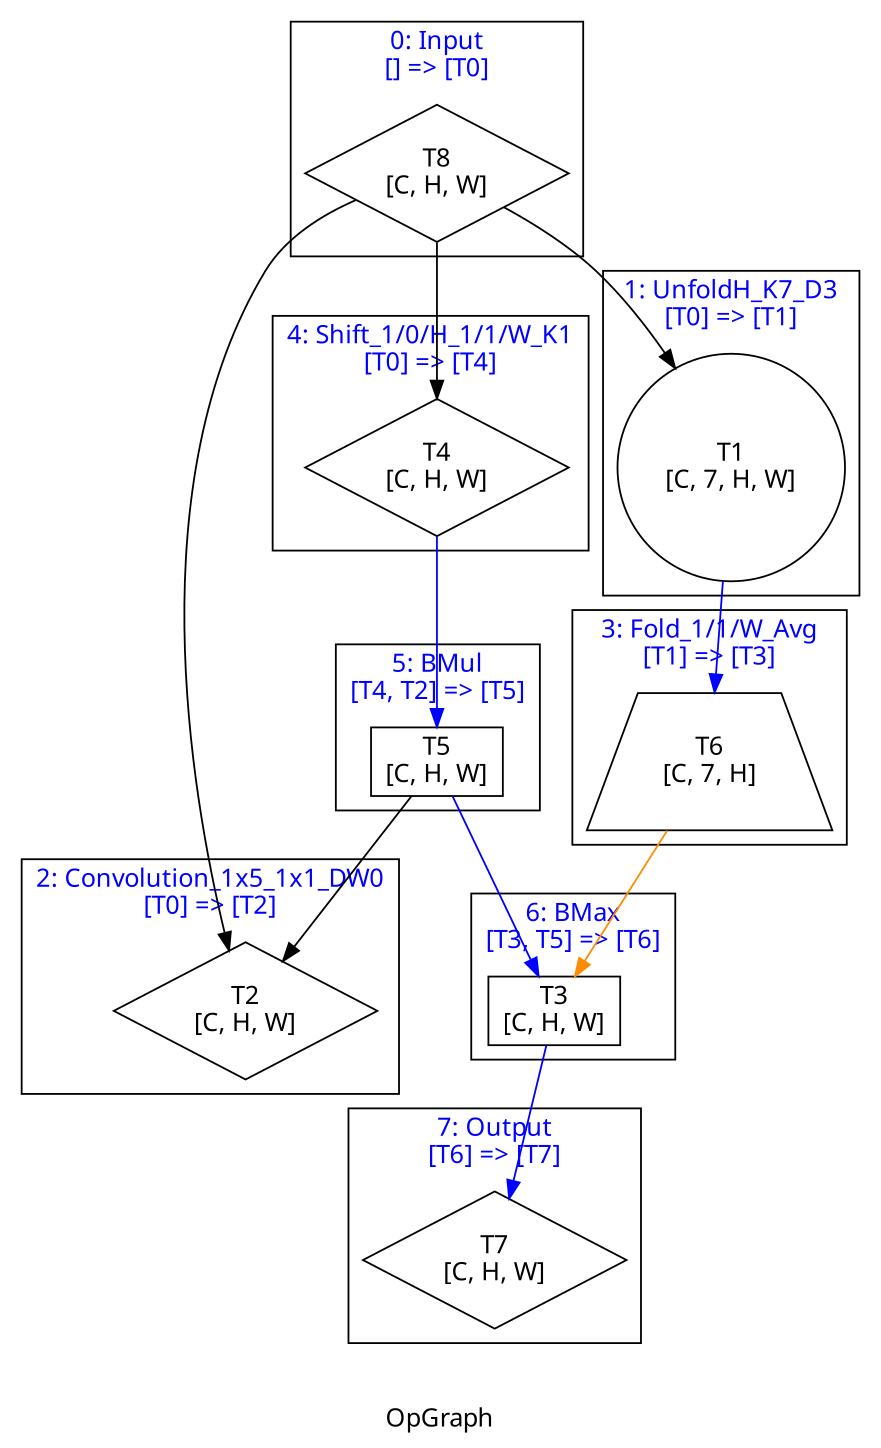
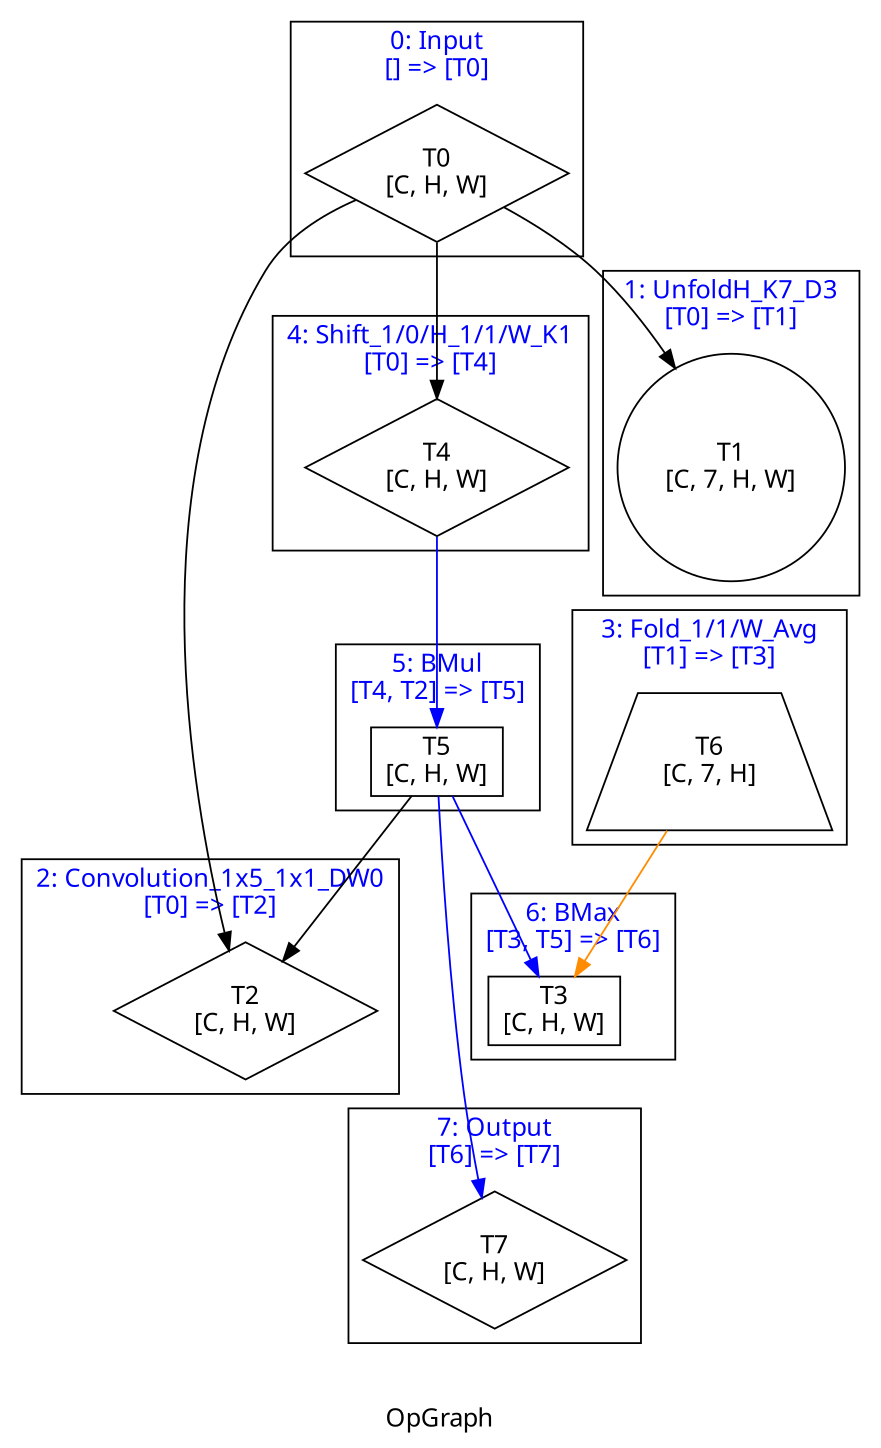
node "T8 [C, H, W]": label "T8 [C, H, W]" -> "T0 [C, H, W]"
edge "T1 [C, 7, H, W]" -> "T6 [C, 7, H]": removed
edge "T3 [C, H, W]" -> "T7 [C, H, W]": now "T5 [C, H, W]" -> "T7 [C, H, W]"
